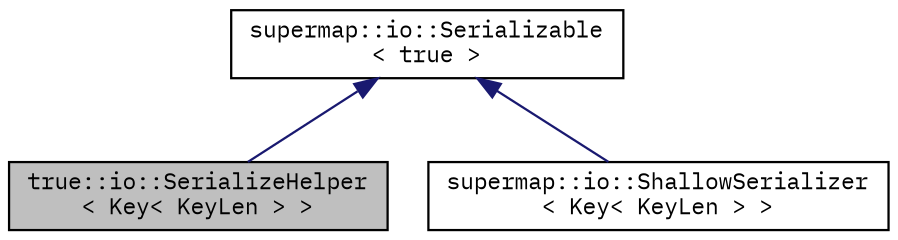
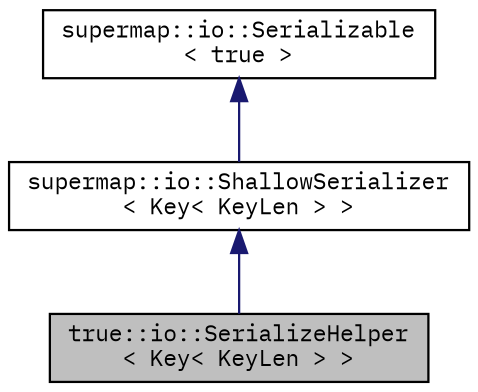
edge "true::io::SerializeHelper < Key< KeyLen > >" -> "supermap::io::Serializable < true >": now "true::io::SerializeHelper < Key< KeyLen > >" -> "supermap::io::ShallowSerializer < Key< KeyLen > >"
